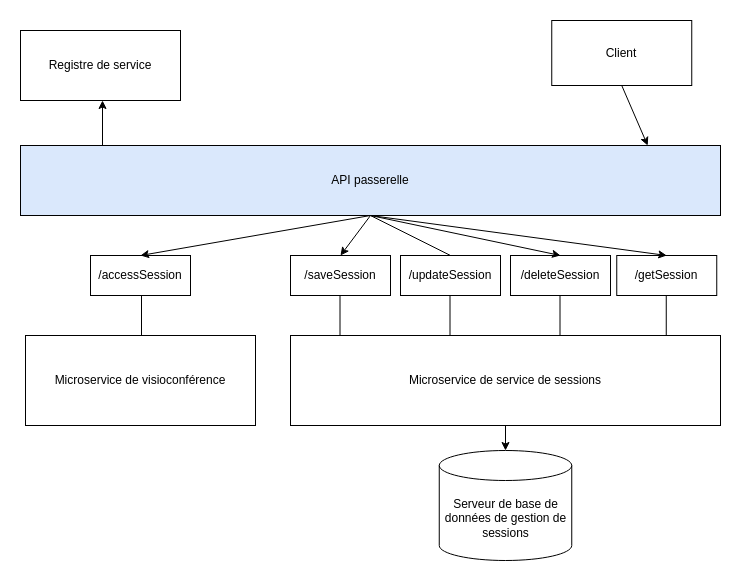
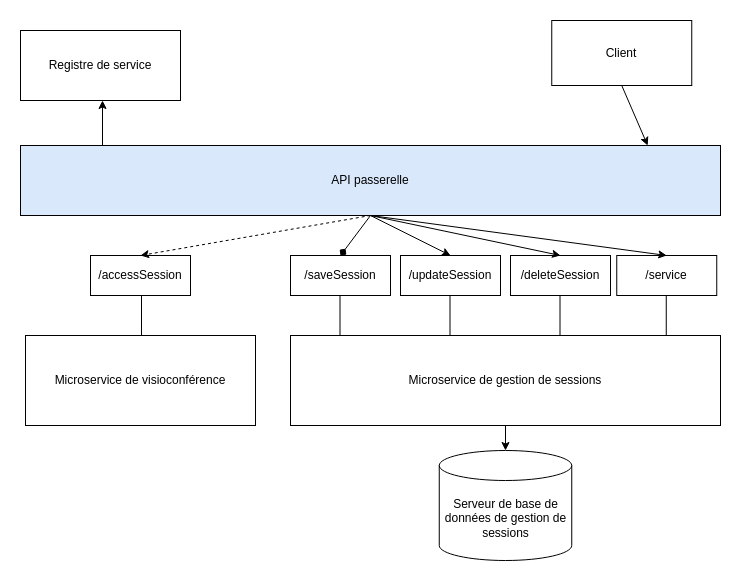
edge "API passerelle" -> "/accessSession": style solid -> dashed
edge "API passerelle" -> "/saveSession": arrowhead classic -> diamond
edge "API passerelle" -- "/updateSession": arrowhead none -> classic
node "/getSession": label "/getSession" -> "/service"
node "Microservice de service de sessions": label "Microservice de service de sessions" -> "Microservice de gestion de sessions"
